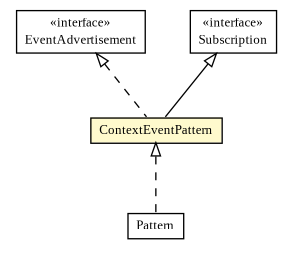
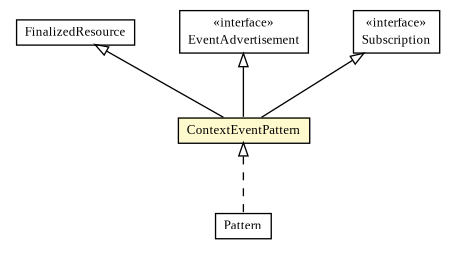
node "FinalizedResource": added
edge "ContextEventPattern" -> "EventAdvertisement": style dashed -> solid
